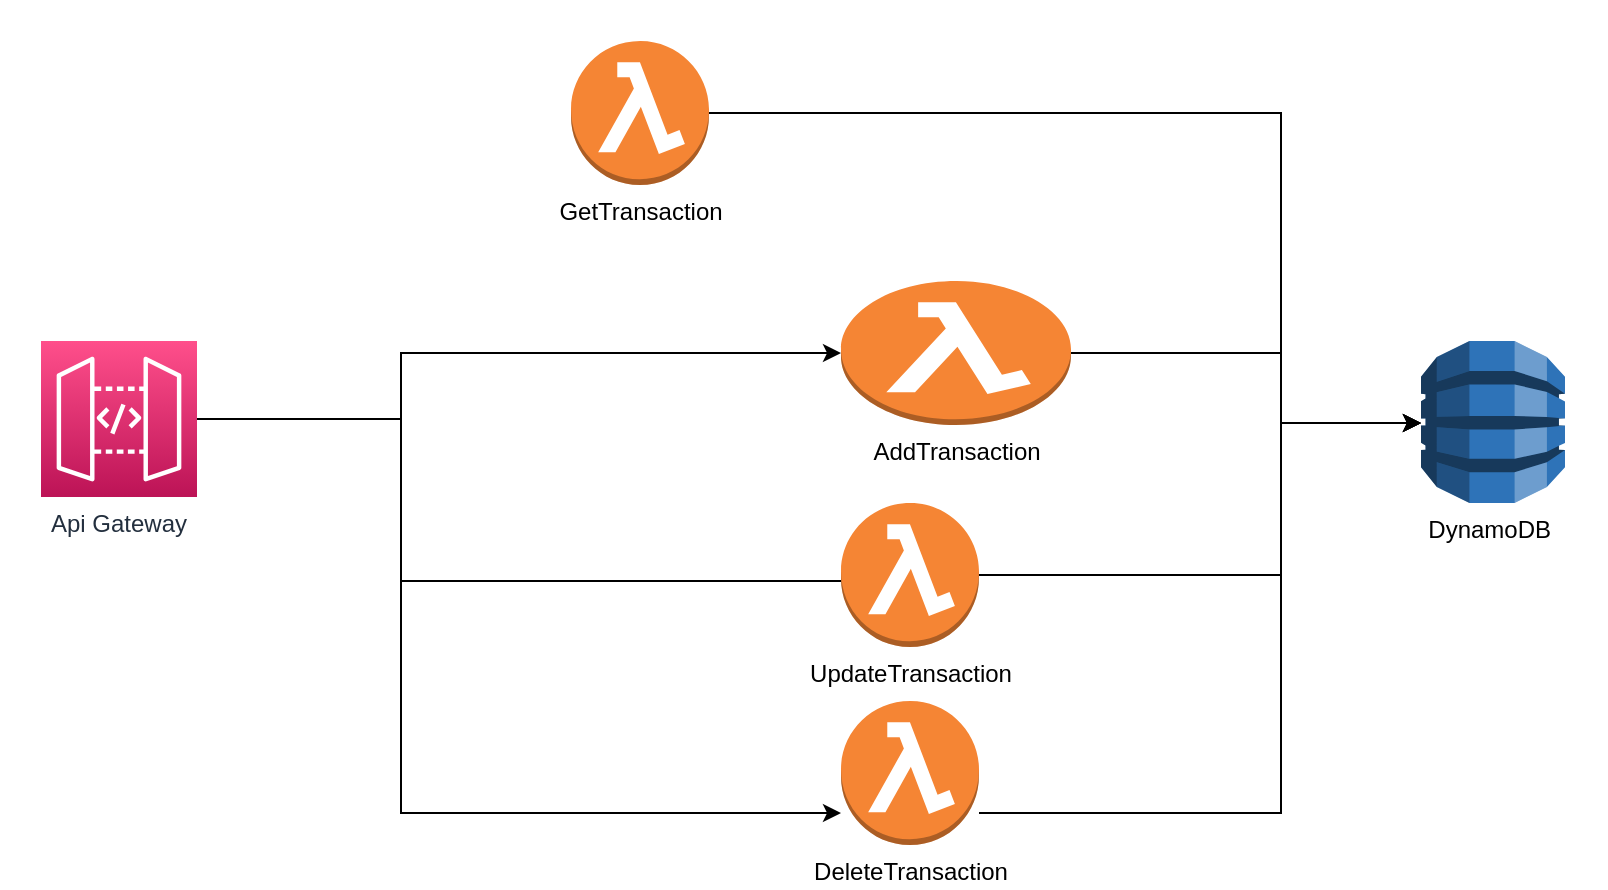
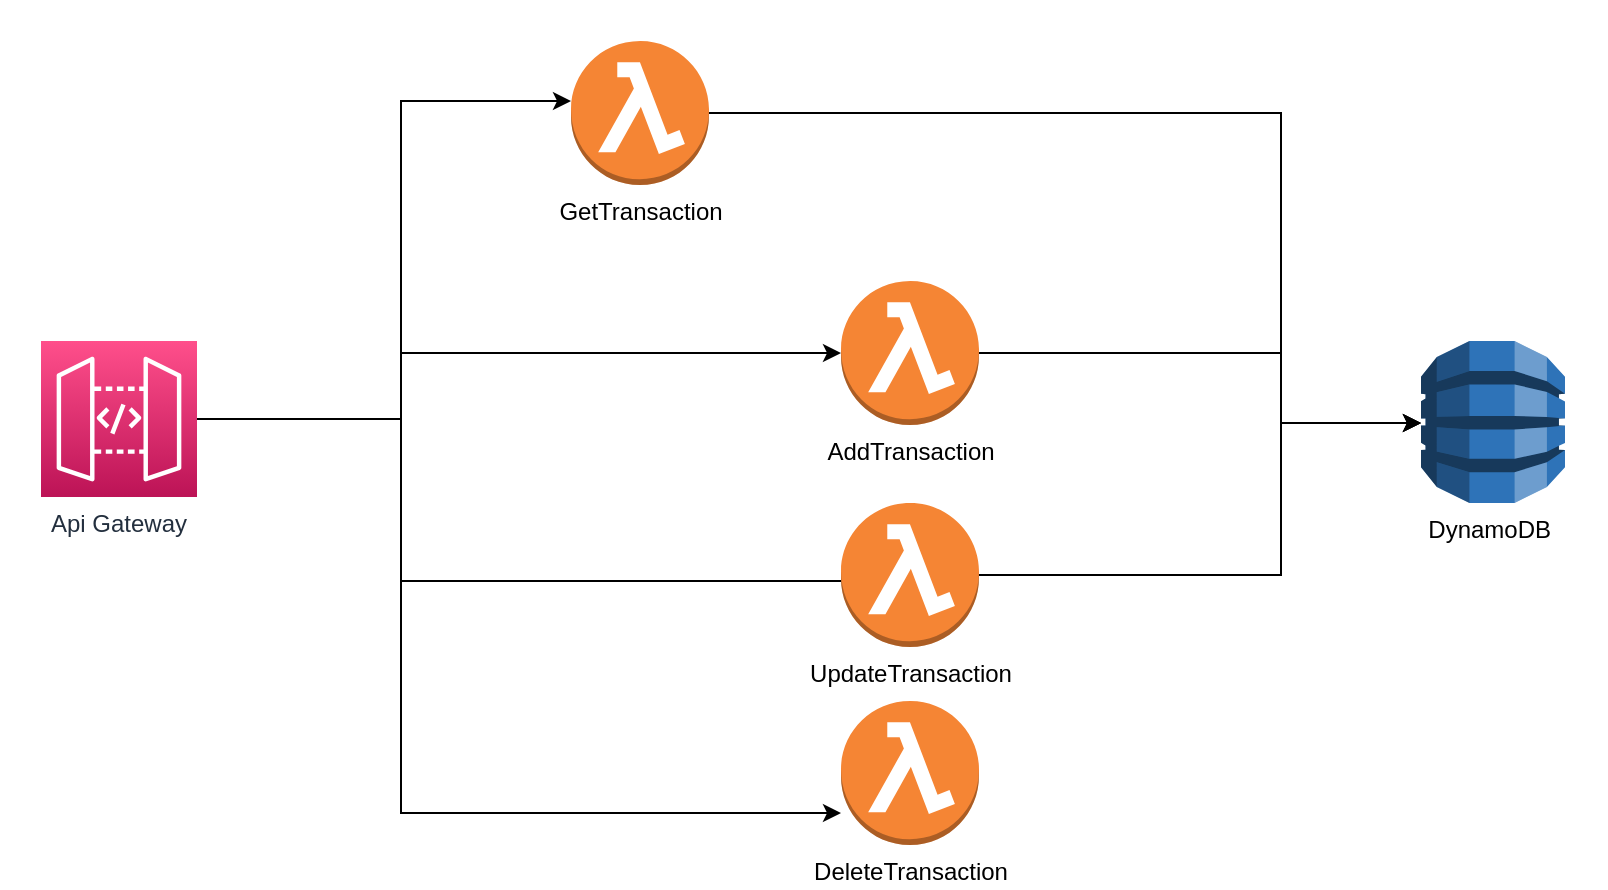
edge "Api Gateway" -> "GetTransaction": added
node "AddTransaction": size 230x144 -> 138x144
edge "DeleteTransaction" -> "DynamoDB": removed
